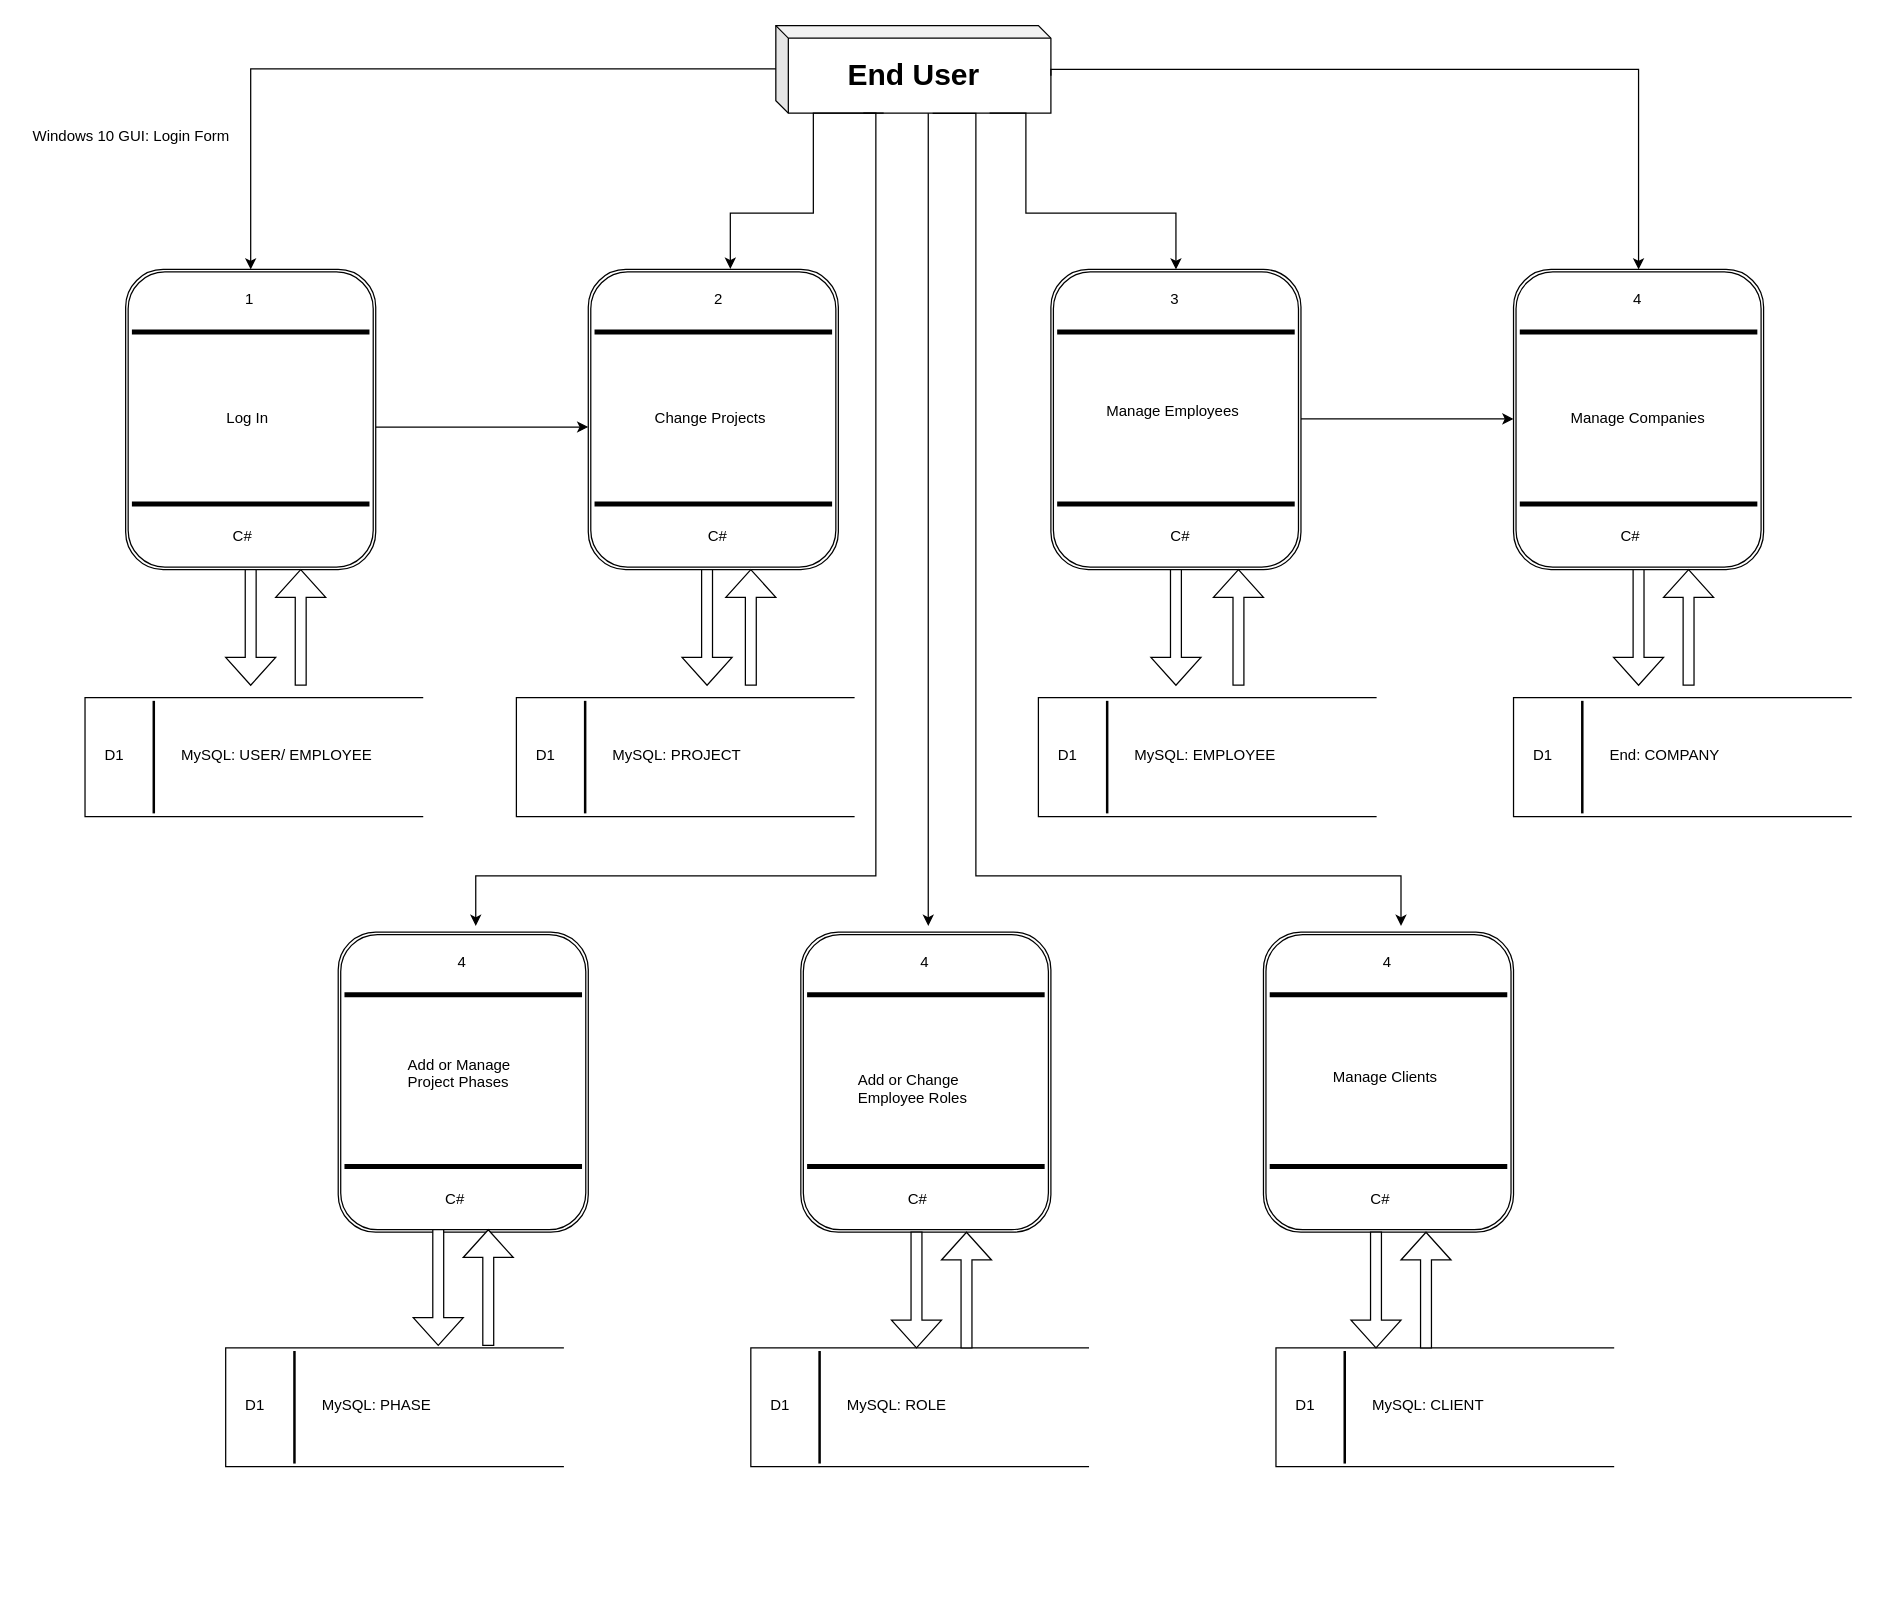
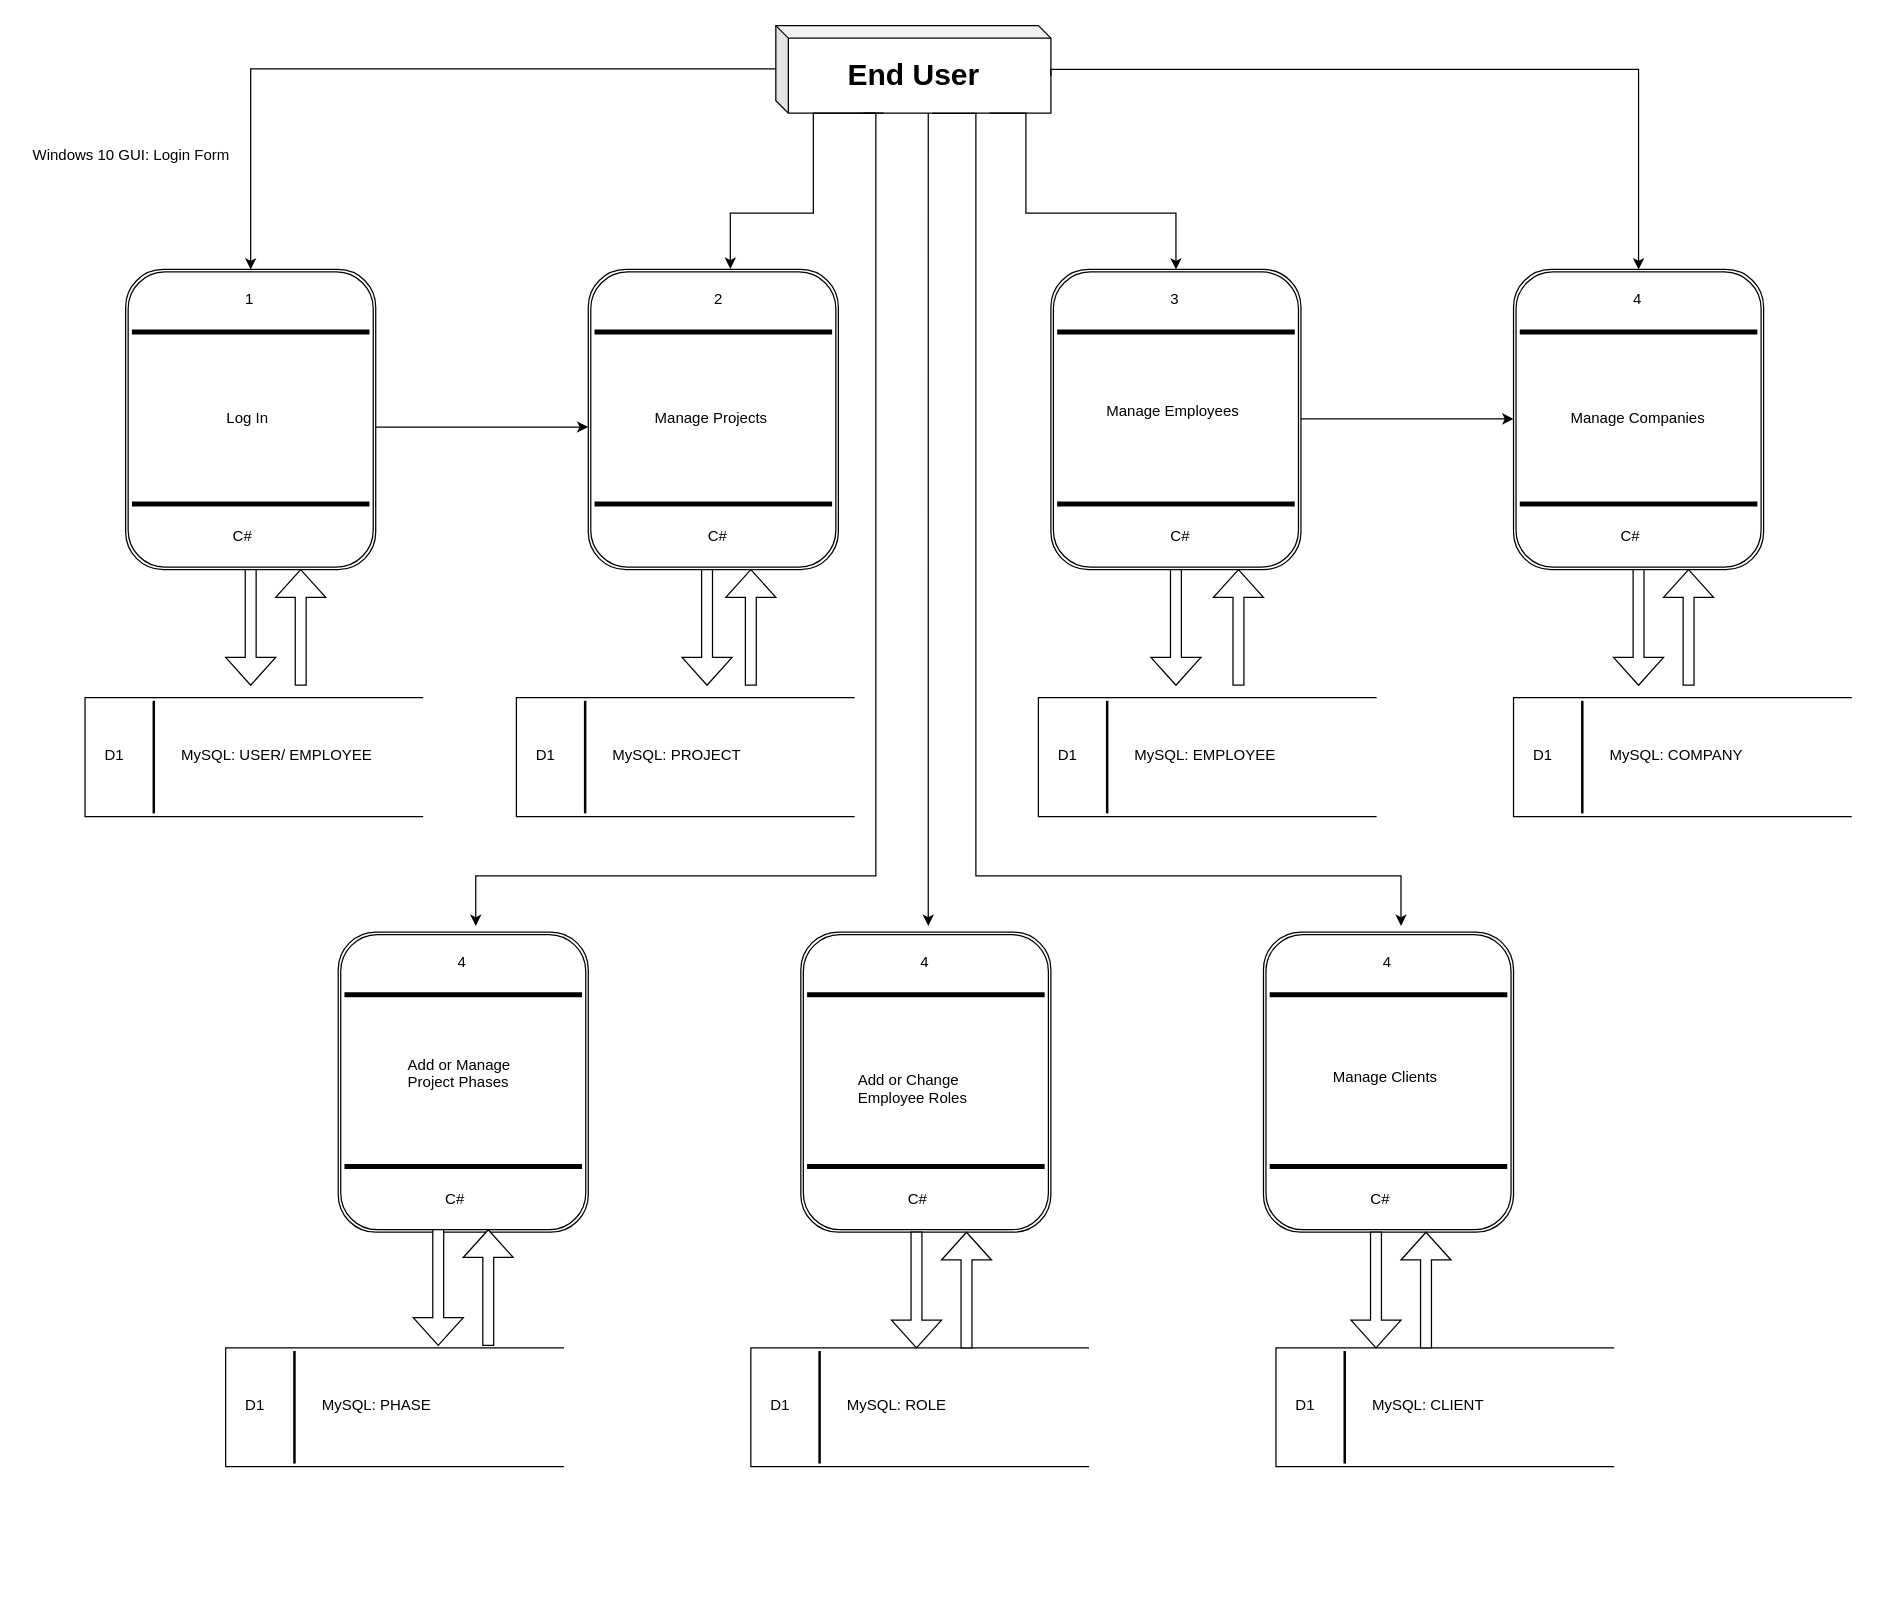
node "Windows 10 GUI: Login Form": moved (132, 138) -> (132, 157)
node "Change Projects": label "Change Projects" -> "Manage Projects"
node "End: COMPANY": label "End: COMPANY" -> "MySQL: COMPANY"
